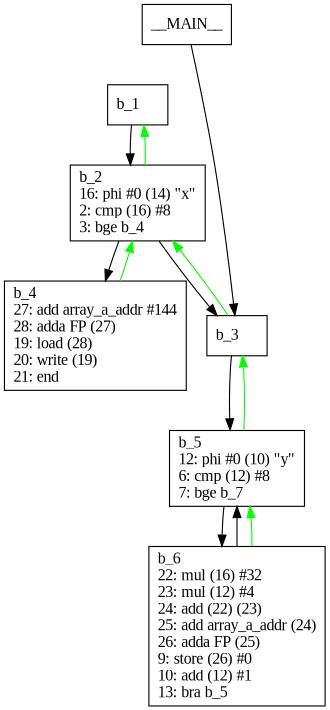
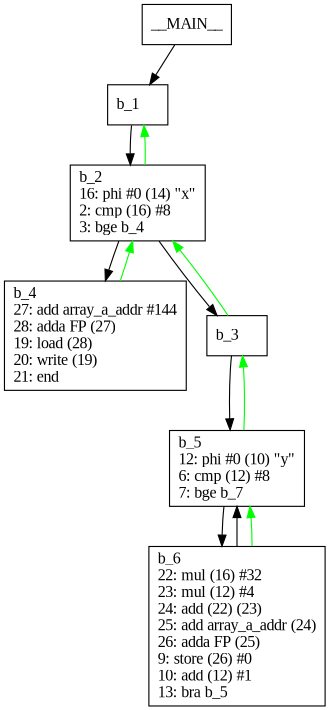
edge "__MAIN__" -> "b_3": now "__MAIN__" -> "b_1"
